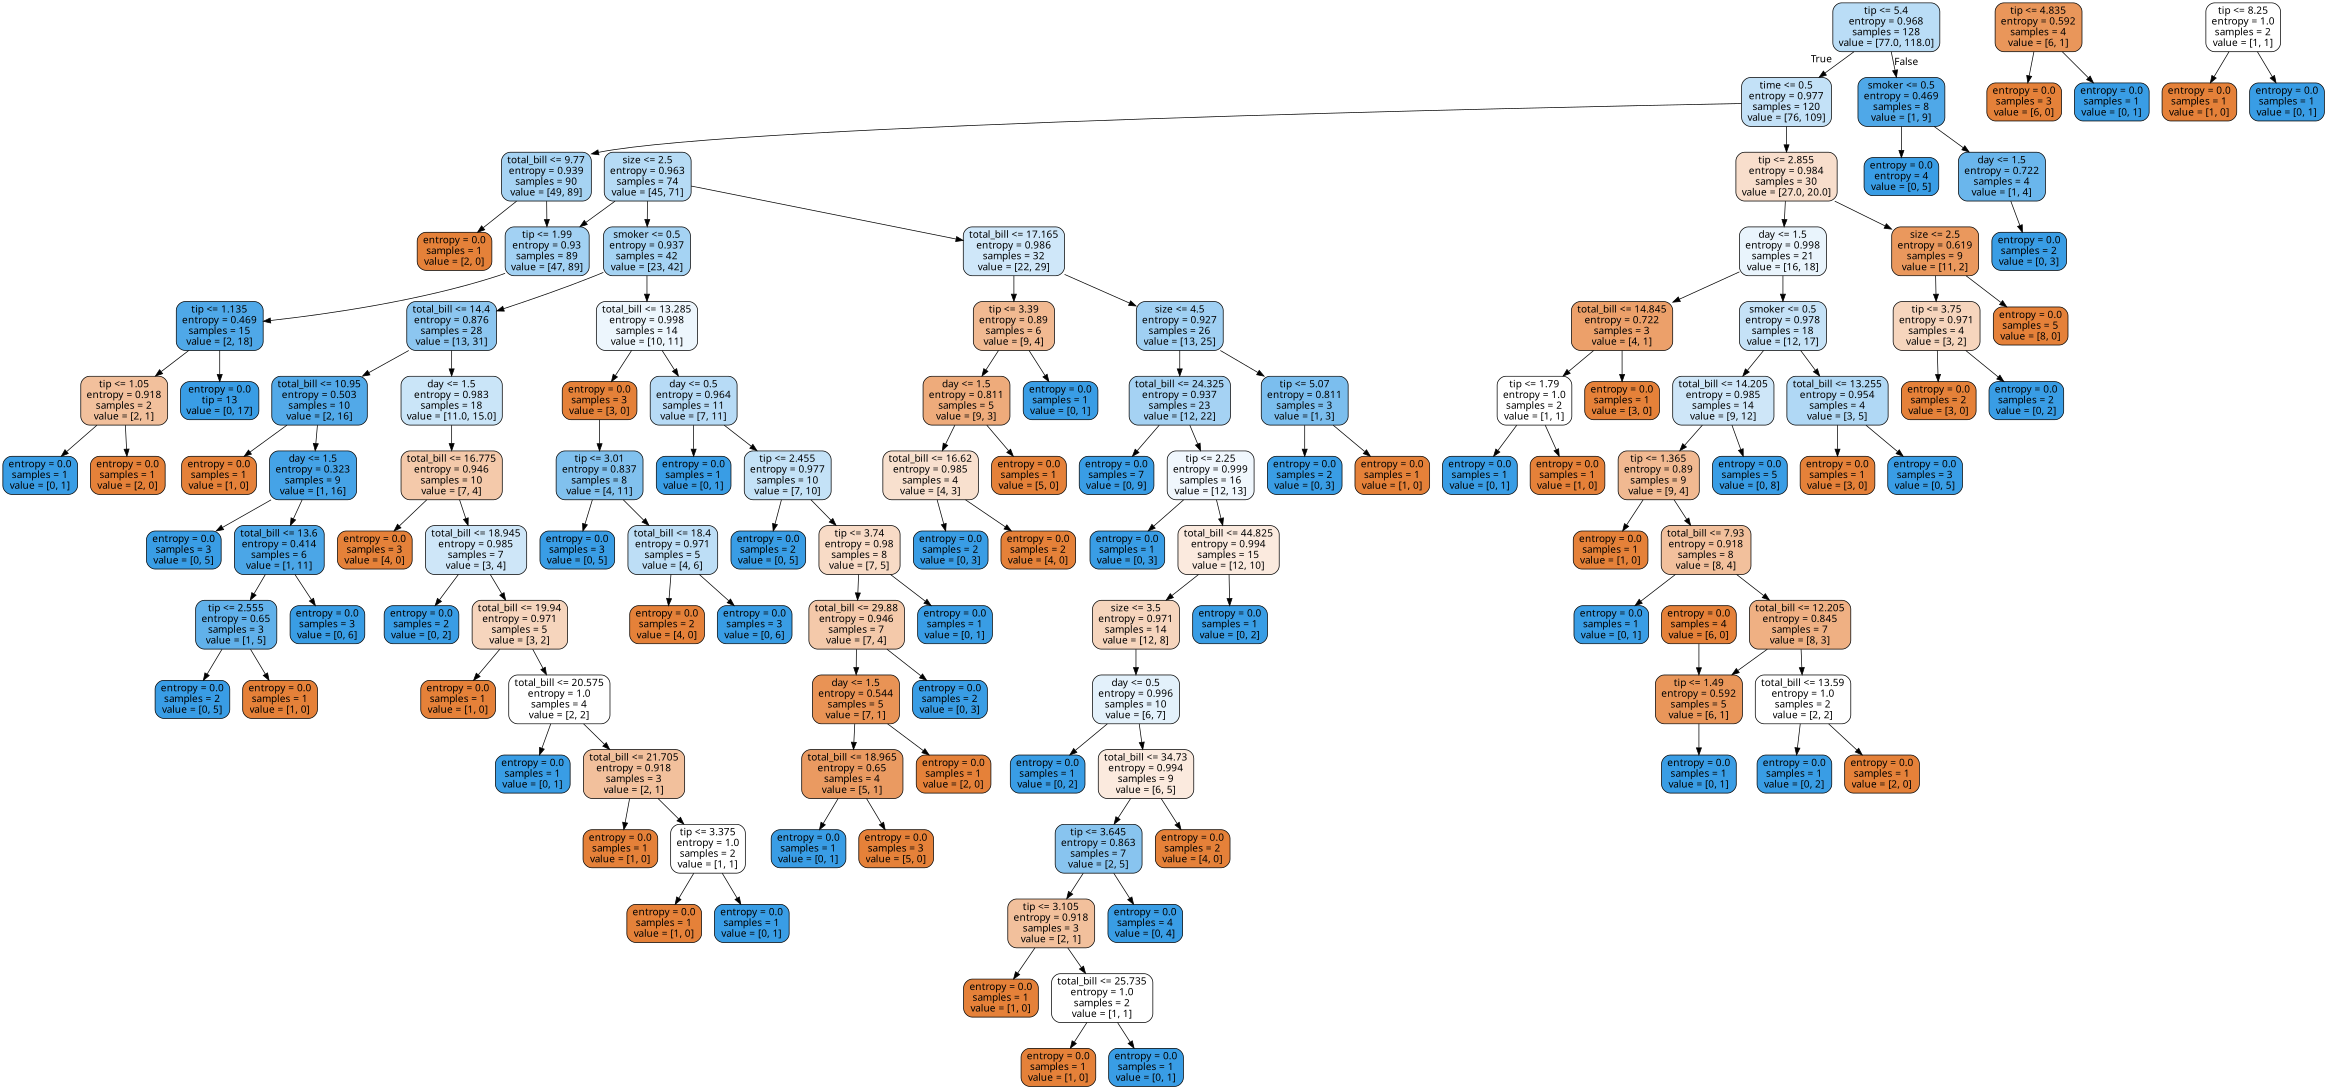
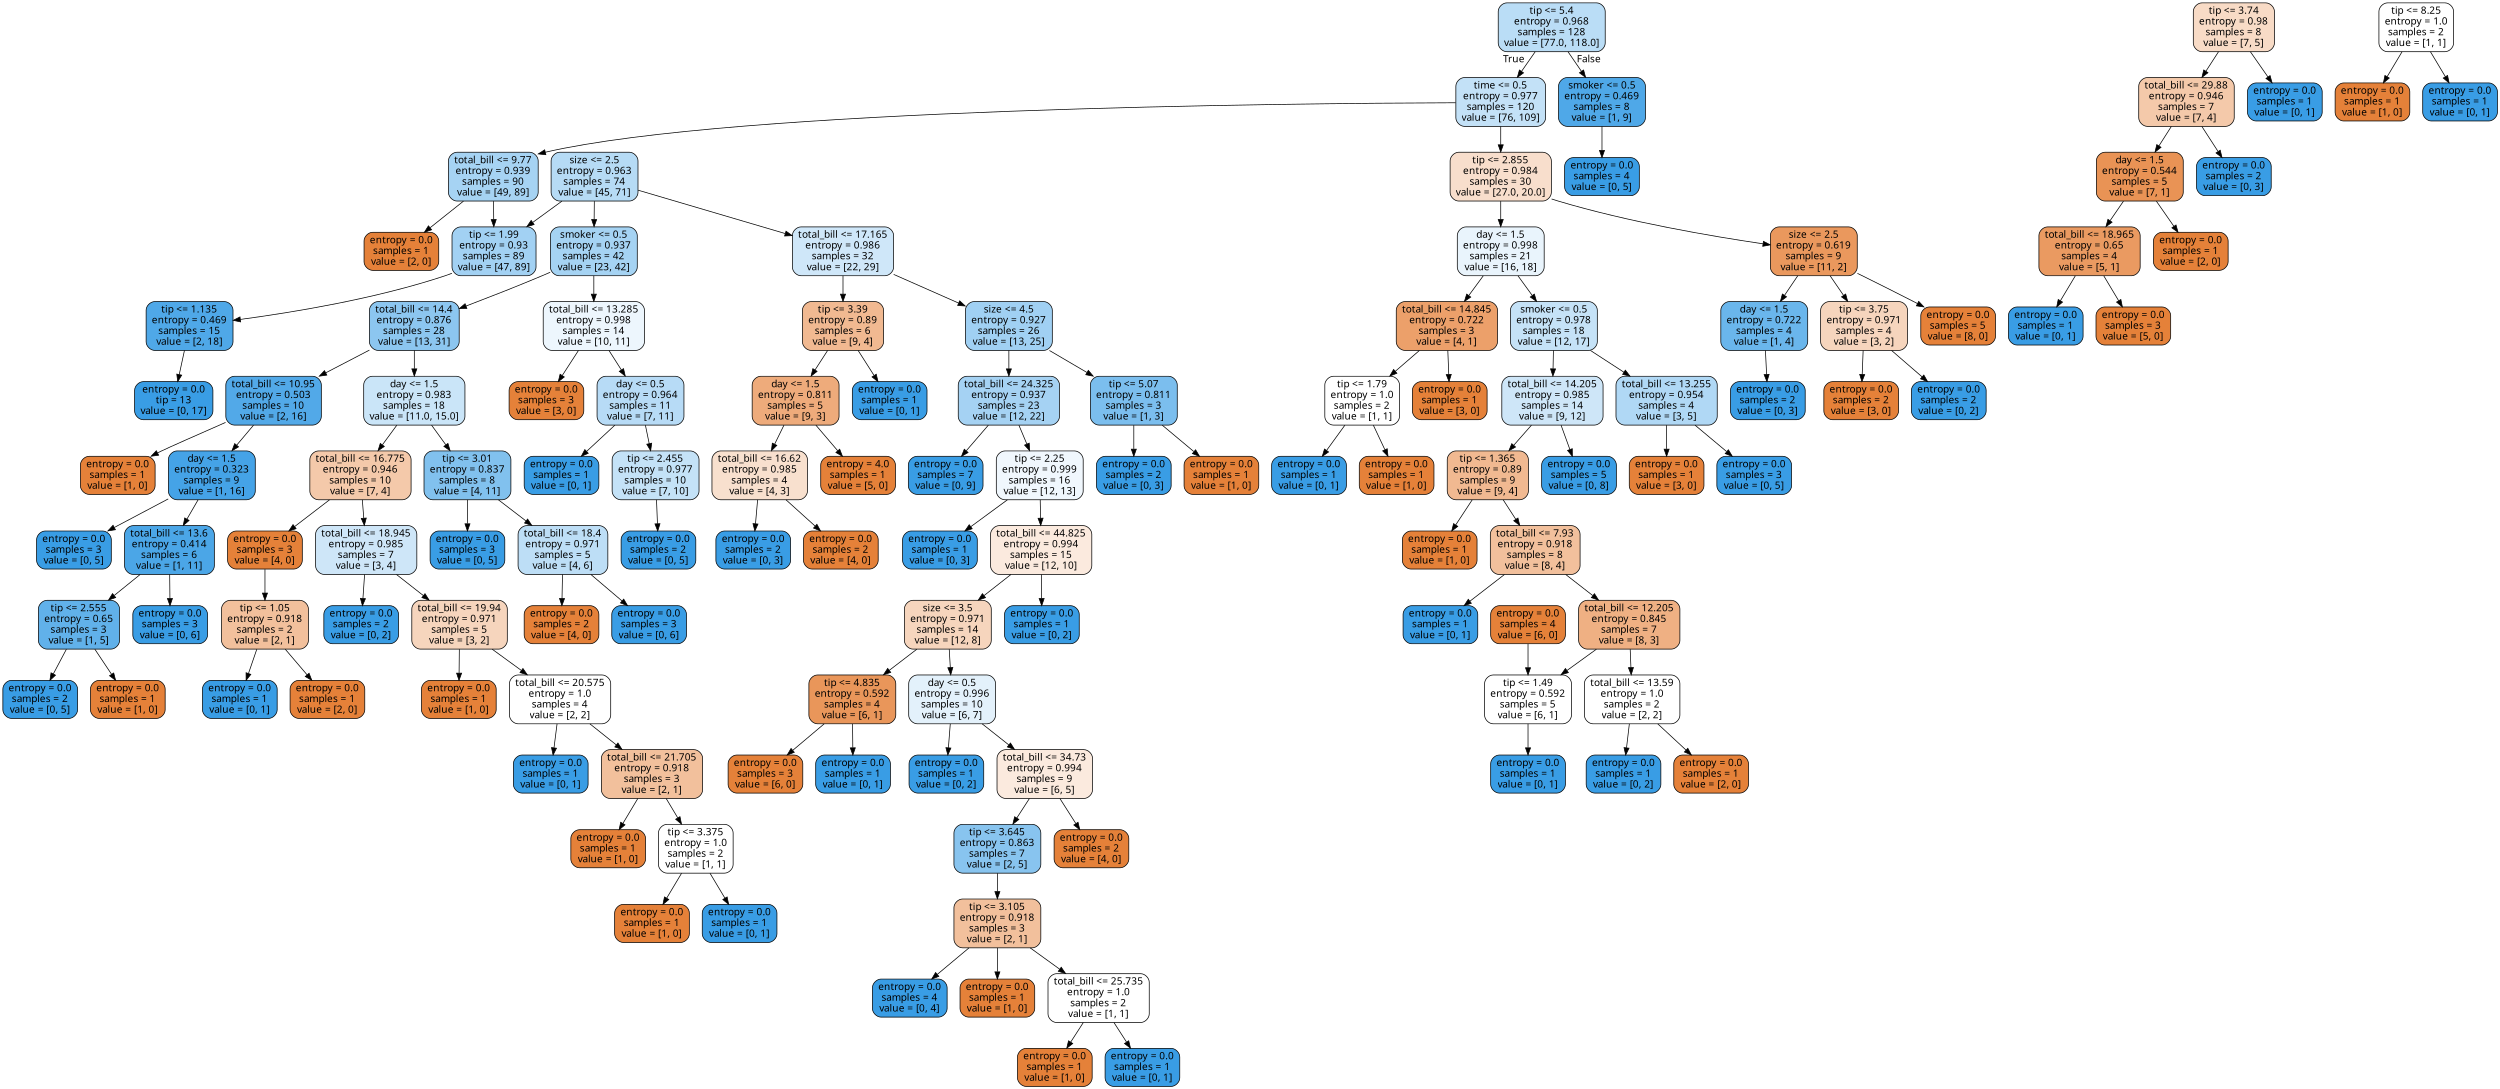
edge "smoker <= 0.5 entropy = 0.469 samples = 8 value = [1, 9]" -> "day <= 1.5 entropy = 0.722 samples = 4 value = [1, 4]": now "size <= 2.5 entropy = 0.619 samples = 9 value = [11, 2]" -> "day <= 1.5 entropy = 0.722 samples = 4 value = [1, 4]"
node "entropy = 0.0 entropy = 4 value = [0, 5]": label "entropy = 0.0 entropy = 4 value = [0, 5]" -> "entropy = 0.0 samples = 4 value = [0, 5]"
edge "tip <= 1.135 entropy = 0.469 samples = 15 value = [2, 18]" -> "tip <= 1.05 entropy = 0.918 samples = 2 value = [2, 1]": now "entropy = 0.0 samples = 3 value = [4, 0]" -> "tip <= 1.05 entropy = 0.918 samples = 2 value = [2, 1]"
edge "entropy = 0.0 samples = 3 value = [3, 0]" -> "tip <= 3.01 entropy = 0.837 samples = 8 value = [4, 11]": now "day <= 1.5 entropy = 0.983 samples = 18 value = [11.0, 15.0]" -> "tip <= 3.01 entropy = 0.837 samples = 8 value = [4, 11]"
node "entropy = 0.0 samples = 1 value = [5, 0]": label "entropy = 0.0 samples = 1 value = [5, 0]" -> "entropy = 4.0 samples = 1 value = [5, 0]"
edge "tip <= 2.455 entropy = 0.977 samples = 10 value = [7, 10]" -> "tip <= 3.74 entropy = 0.98 samples = 8 value = [7, 5]": removed
edge "size <= 3.5 entropy = 0.971 samples = 14 value = [12, 8]" -> "tip <= 4.835 entropy = 0.592 samples = 4 value = [6, 1]": added
node "tip <= 1.49 entropy = 0.592 samples = 5 value = [6, 1]": fillcolor #e9965a -> #ffffff
edge "tip <= 3.645 entropy = 0.863 samples = 7 value = [2, 5]" -> "entropy = 0.0 samples = 4 value = [0, 4]": now "tip <= 3.105 entropy = 0.918 samples = 3 value = [2, 1]" -> "entropy = 0.0 samples = 4 value = [0, 4]"
